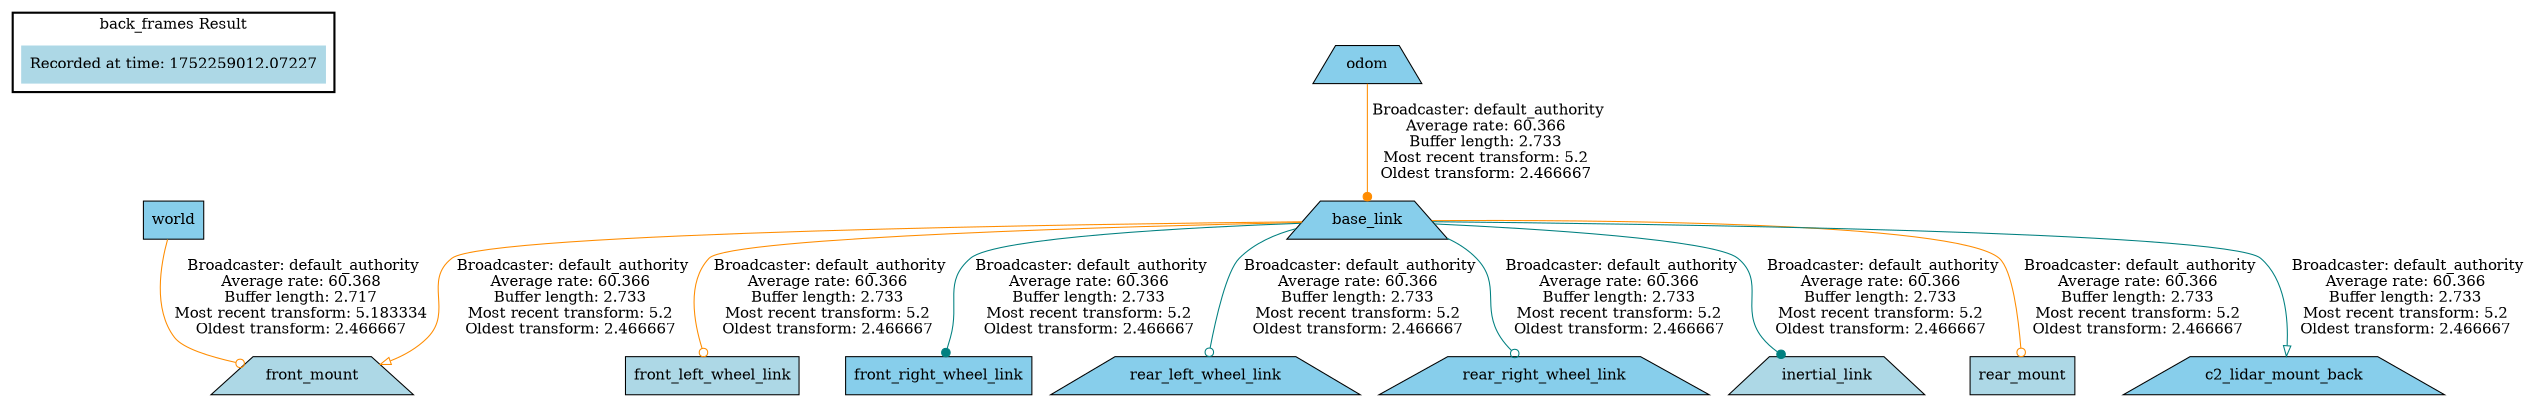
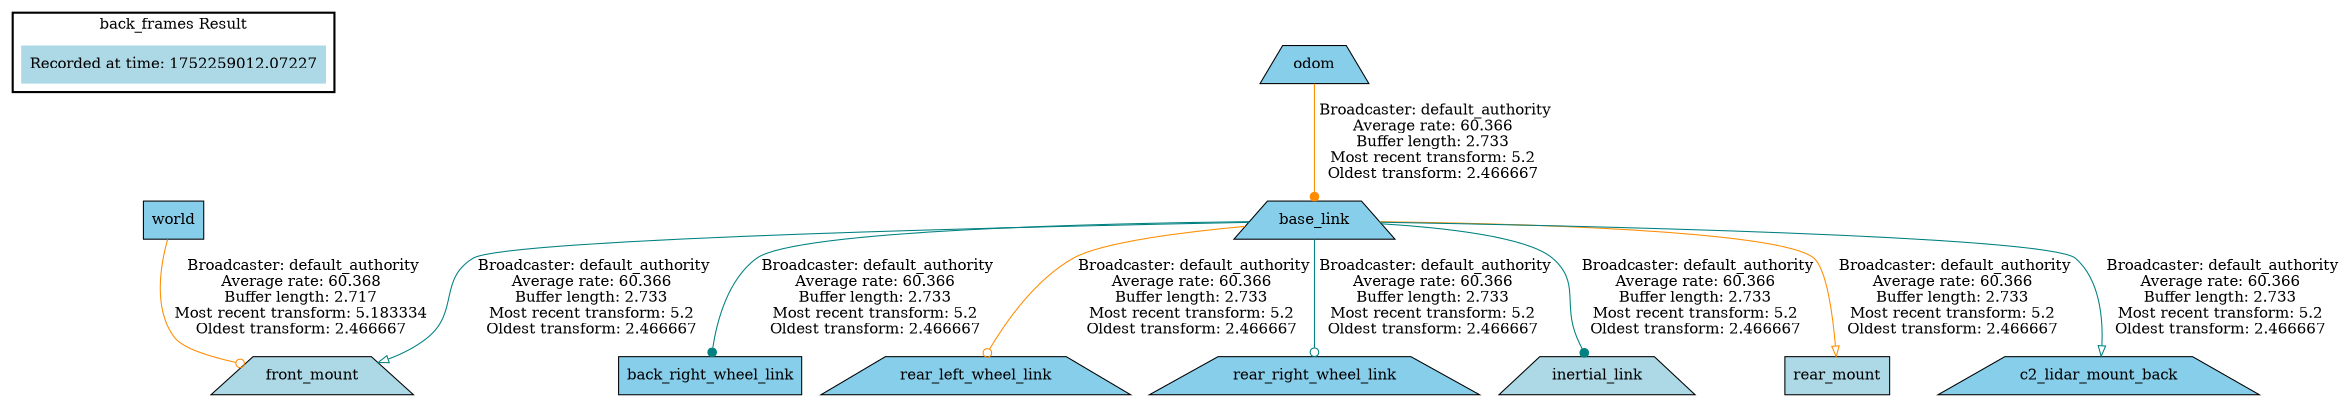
edge "base_link" -> "front_mount": color darkorange -> teal
edge "base_link" -> "rear_mount": arrowhead odot -> onormal
edge "base_link" -> "rear_left_wheel_link": color teal -> darkorange
node "front_left_wheel_link": removed
node "front_right_wheel_link": label "front_right_wheel_link" -> "back_right_wheel_link"
